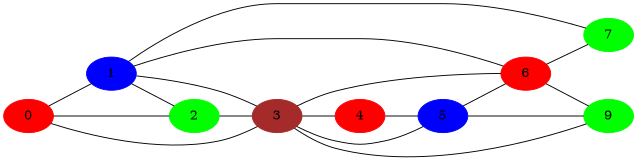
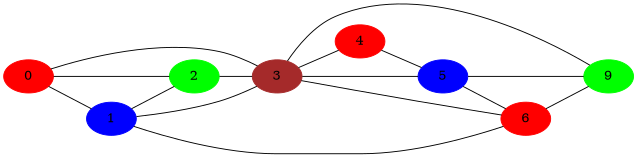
node "7": removed
